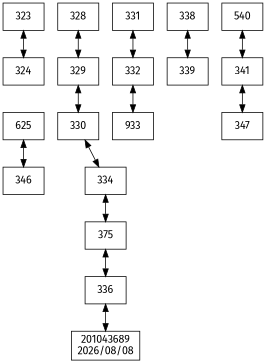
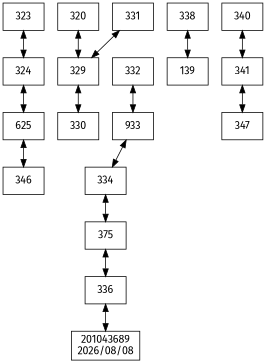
node "328": label "328" -> "320"
node "540": label "540" -> "340"
edge "331" -- "332": now "331" -- "329"
node "339": label "339" -> "139"
edge "324" -- "625": added
edge "330" -- "334": now "933" -- "334"
